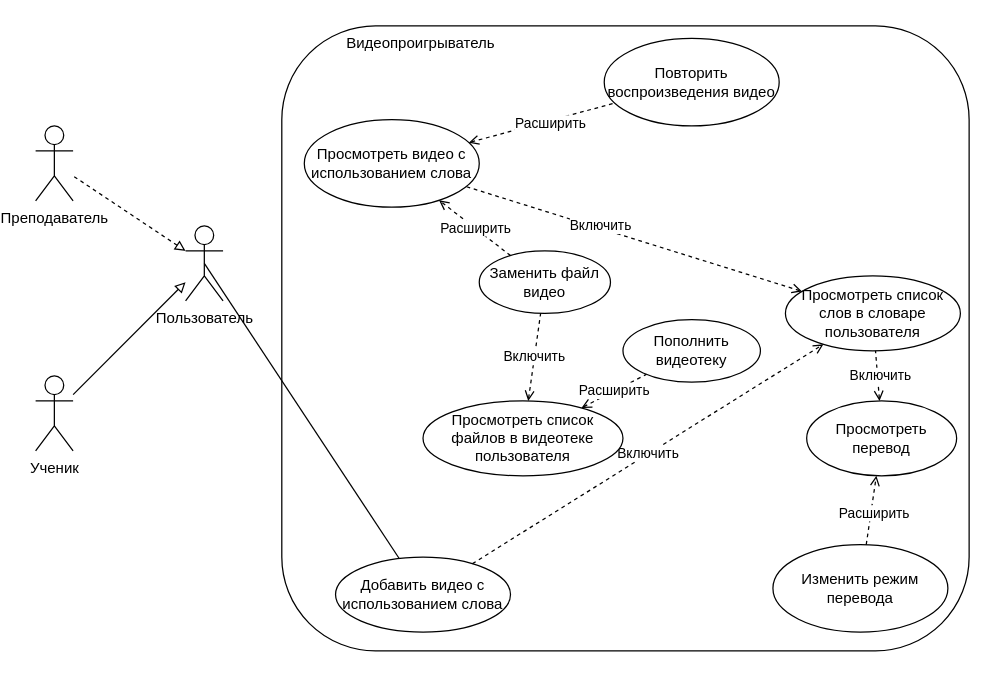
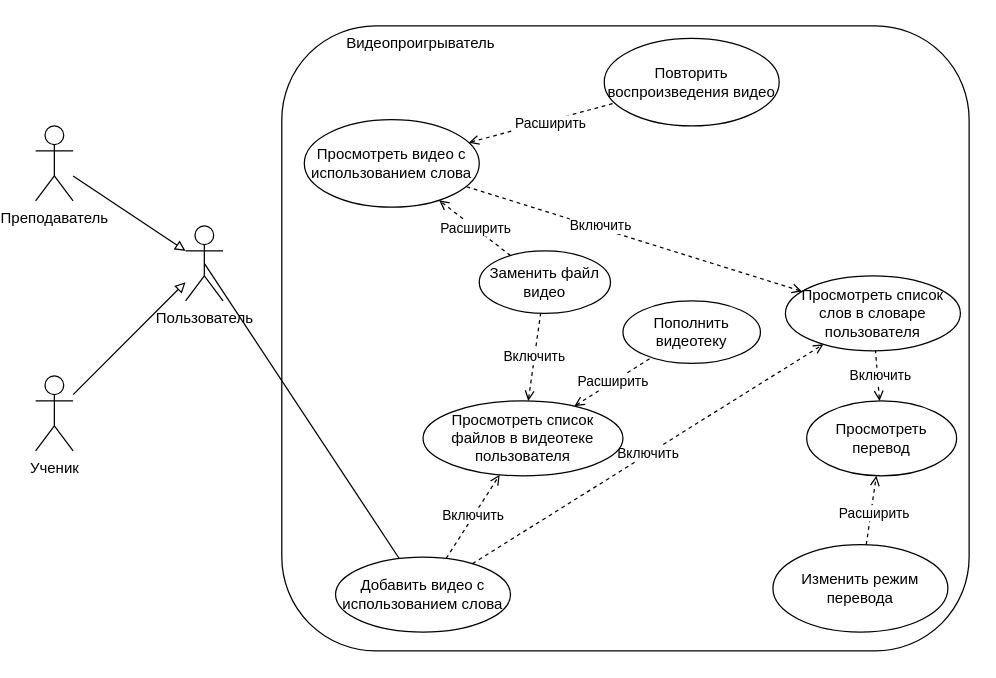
edge "Преподаватель" -> "Пользователь": style dashed -> solid
node "Пополнить видеотеку": moved (692, 351) -> (692, 332)
edge "Добавить видео с использованием слова" -> "Просмотреть список файлов в видеотеке пользователя": added, label "Включить"
